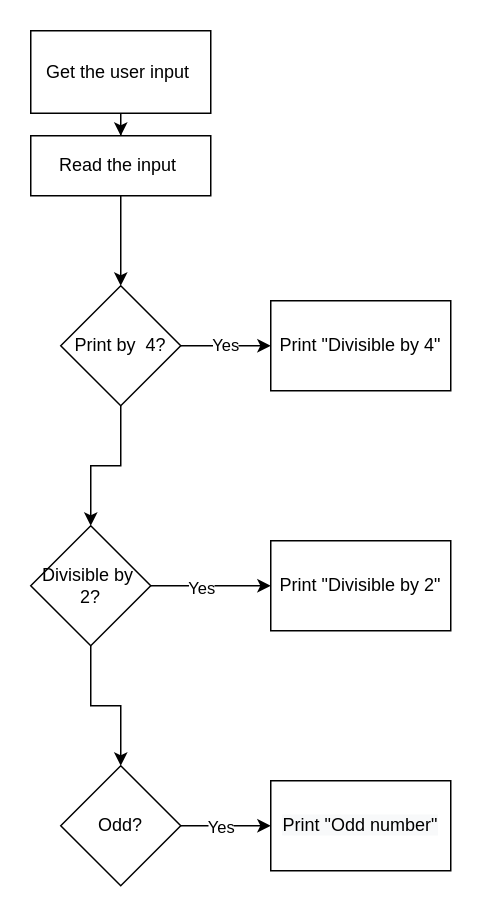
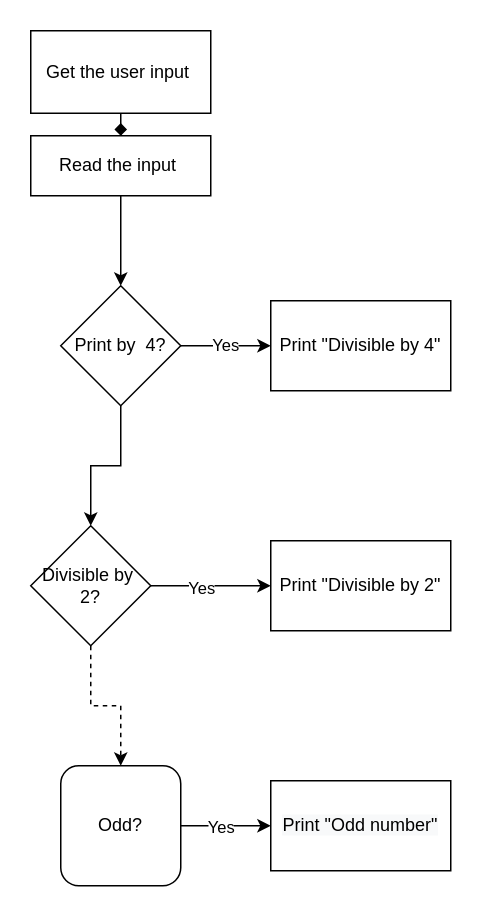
edge "Get the user input" -> "Read the input": arrowhead classic -> diamond
edge "Divisible by 2?" -> "Odd?": style solid -> dashed
node "Odd?": shape diamond -> rounded rectangle
